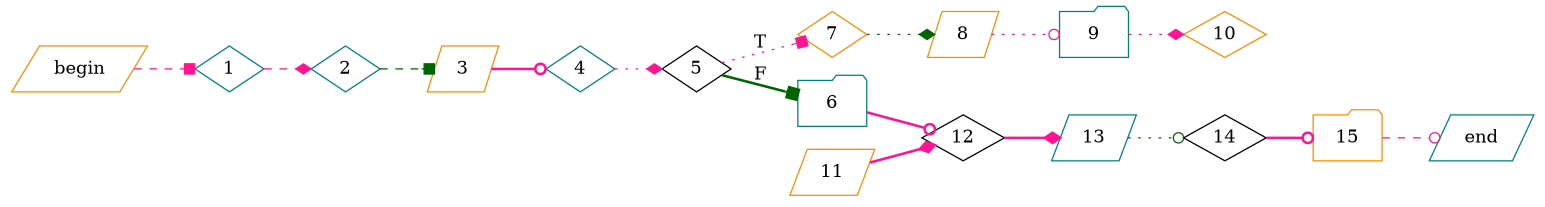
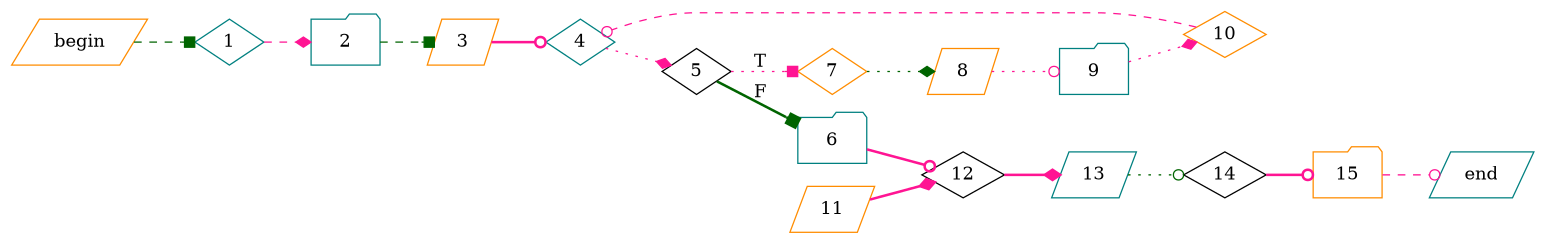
edge "10" -> "4": added
edge "begin" -> "1": color deeppink -> darkgreen
node "2": shape diamond -> folder
